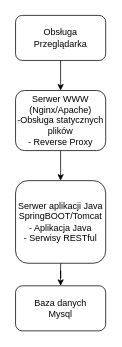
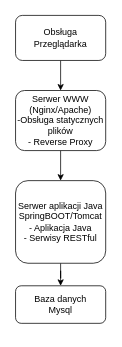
node "Baza danych Mysql": size 90x45 -> 90x38
